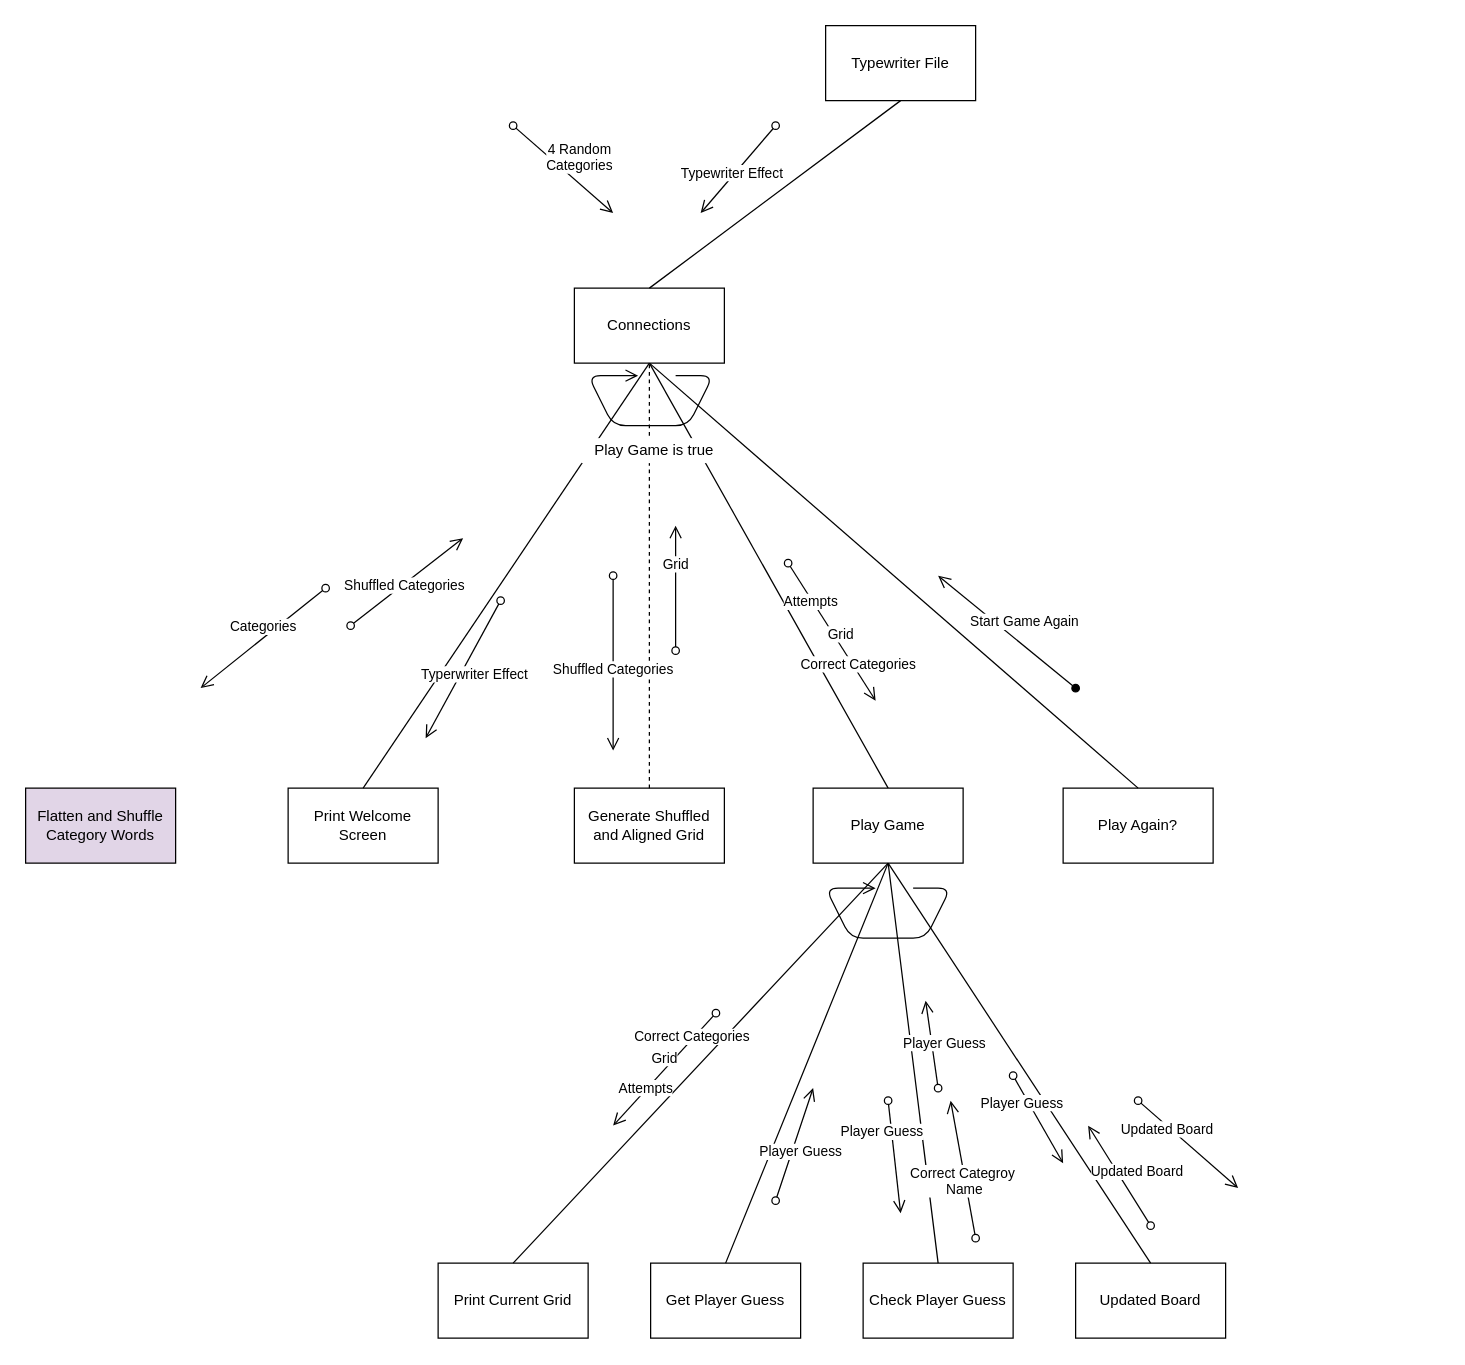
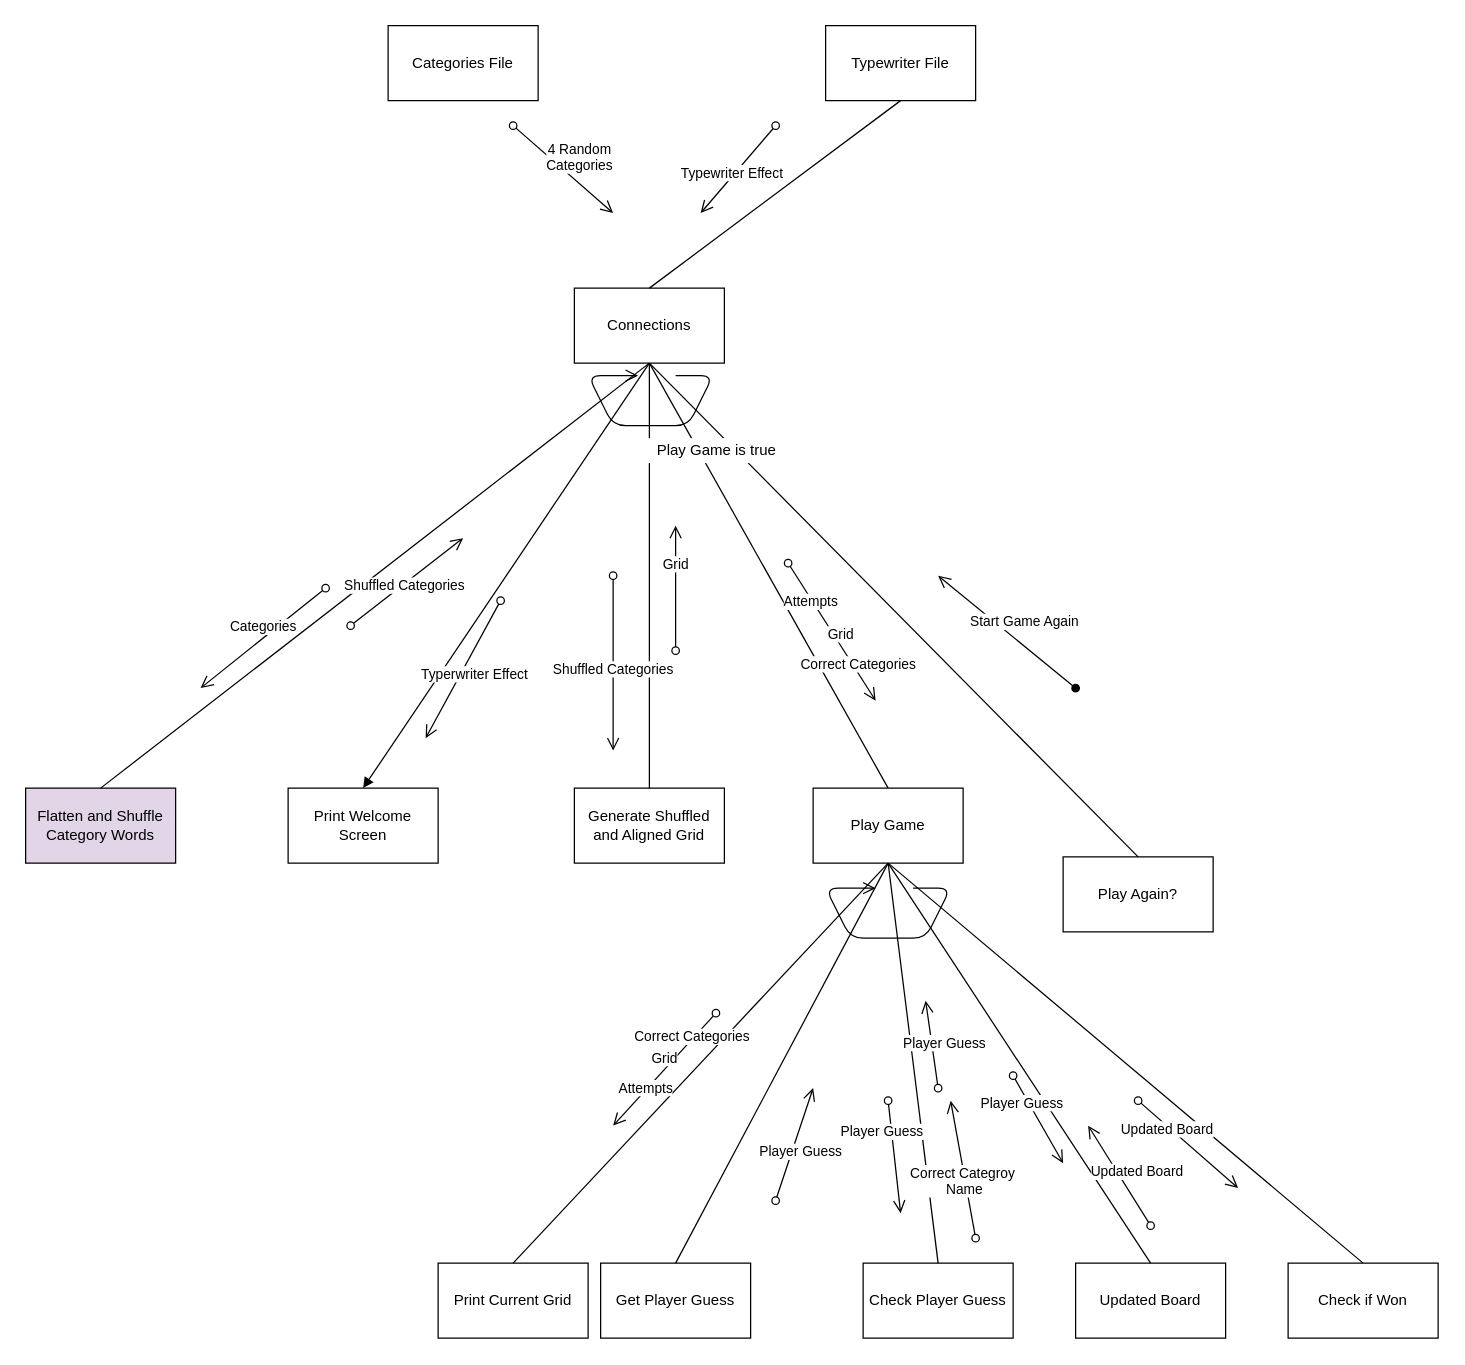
node "Categories File": added
node "Play Game is true": moved (653, 451) -> (716, 451)
edge "Connections" -- "Flatten and Shuffle Category Words": added
edge "Connections" -- "Generate Shuffled and Aligned Grid": style dashed -> solid
edge "Connections" -- "Print Welcome Screen": arrowhead none -> block
node "Play Again?": moved (1138, 826) -> (1138, 894)
edge "Play Game" -- "Check if Won": added
node "Get Player Guess": moved (726, 1301) -> (676, 1301)
node "Check if Won": added
